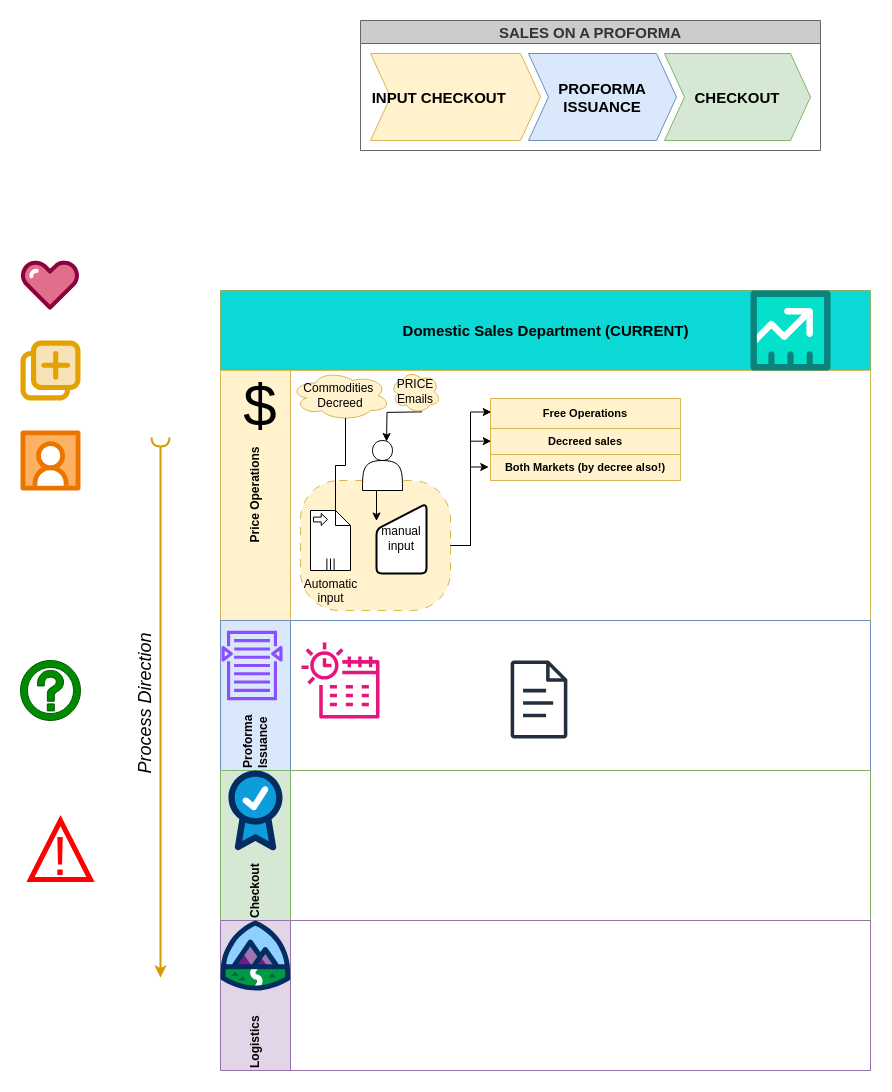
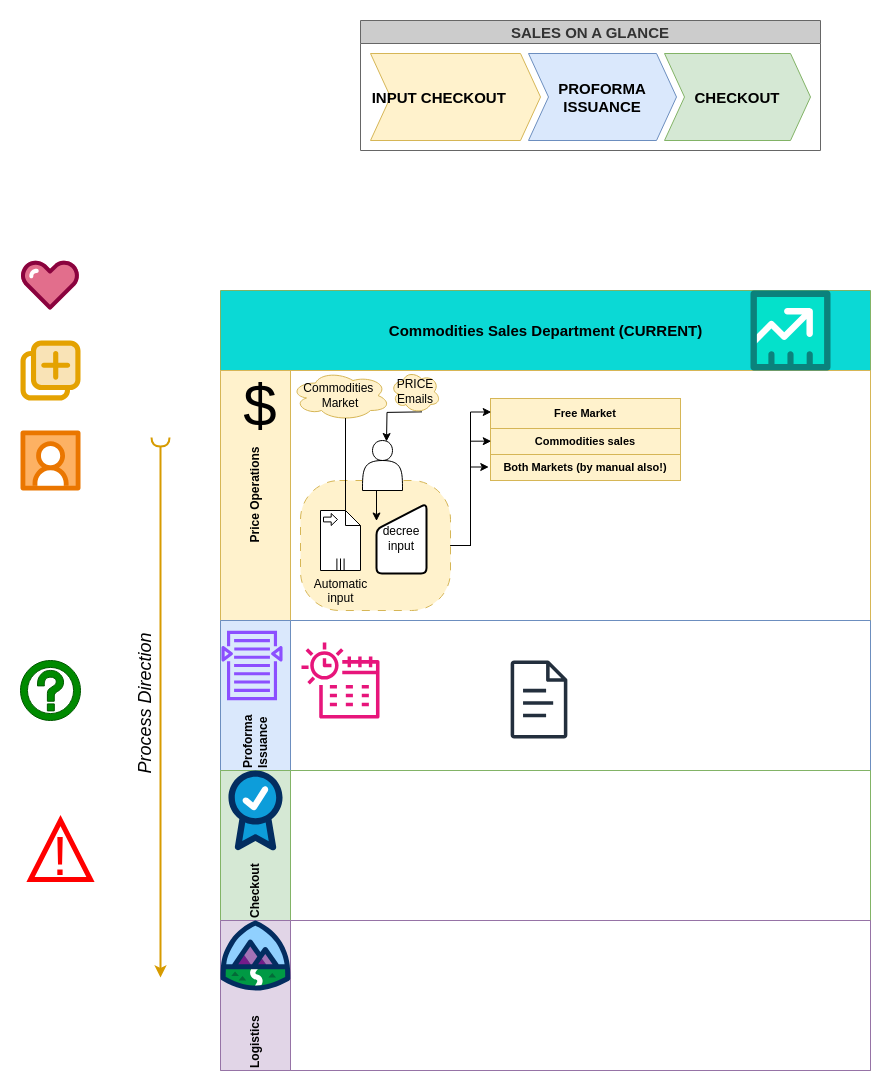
node "SALES ON A PROFORMA": label "SALES ON A PROFORMA" -> "SALES ON A GLANCE"
node "Domestic Sales Department (CURRENT)": label "Domestic Sales Department (CURRENT)" -> "Commodities Sales Department (CURRENT)"
node "Commodities Decreed": label "Commodities Decreed" -> "Commodities Market"
node "Free Operations": label "Free Operations" -> "Free Market"
node "Decreed sales": label "Decreed sales" -> "Commodities sales"
node "Both Markets (by decree also!)": label "Both Markets (by decree also!)" -> "Both Markets (by manual also!)"
node "manual input": label "manual input" -> "decree input"
node "Automatic input": moved (331, 541) -> (341, 541)
